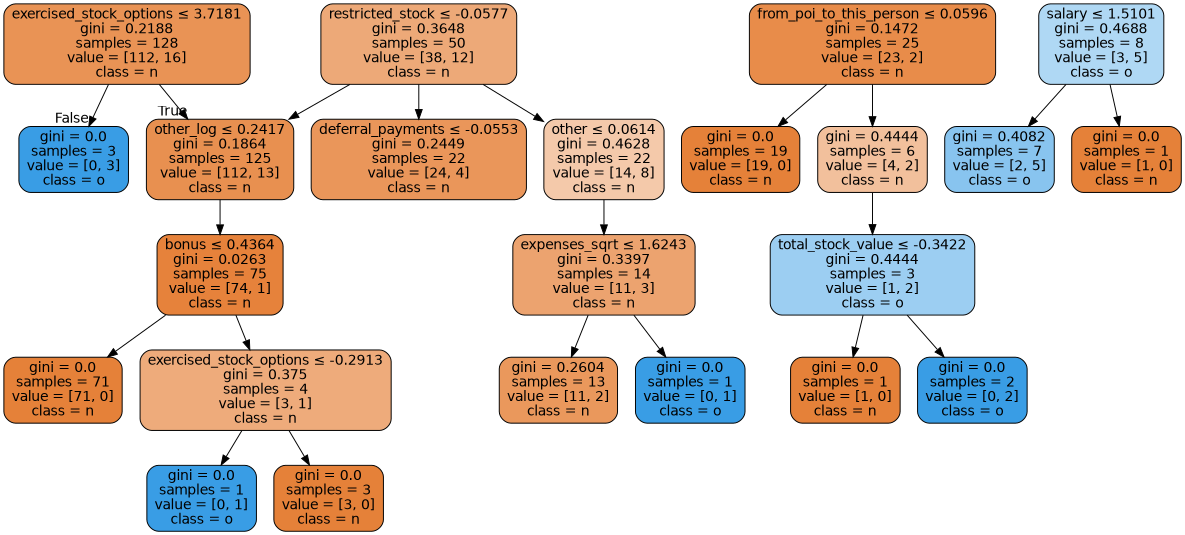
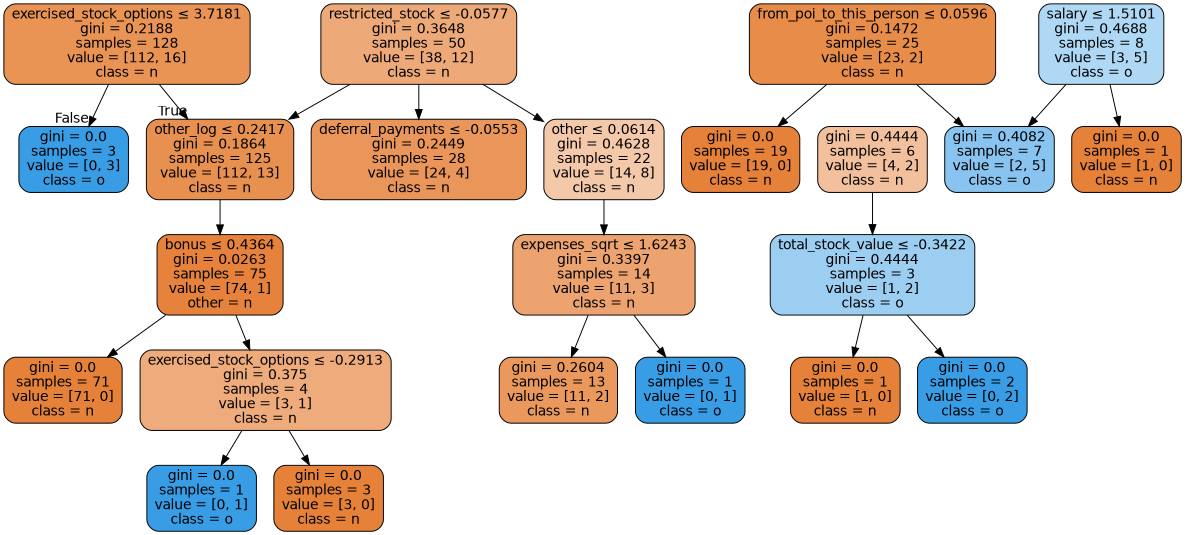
edge "from_poi_to_this_person ≤ 0.0596" -> "gini = 0.4444": now "from_poi_to_this_person ≤ 0.0596" -> "gini = 0.4082"
node "deferral_payments ≤ -0.0553": text "samples = 22" -> "samples = 28"
node "bonus ≤ 0.4364": text "class = n" -> "other = n"
